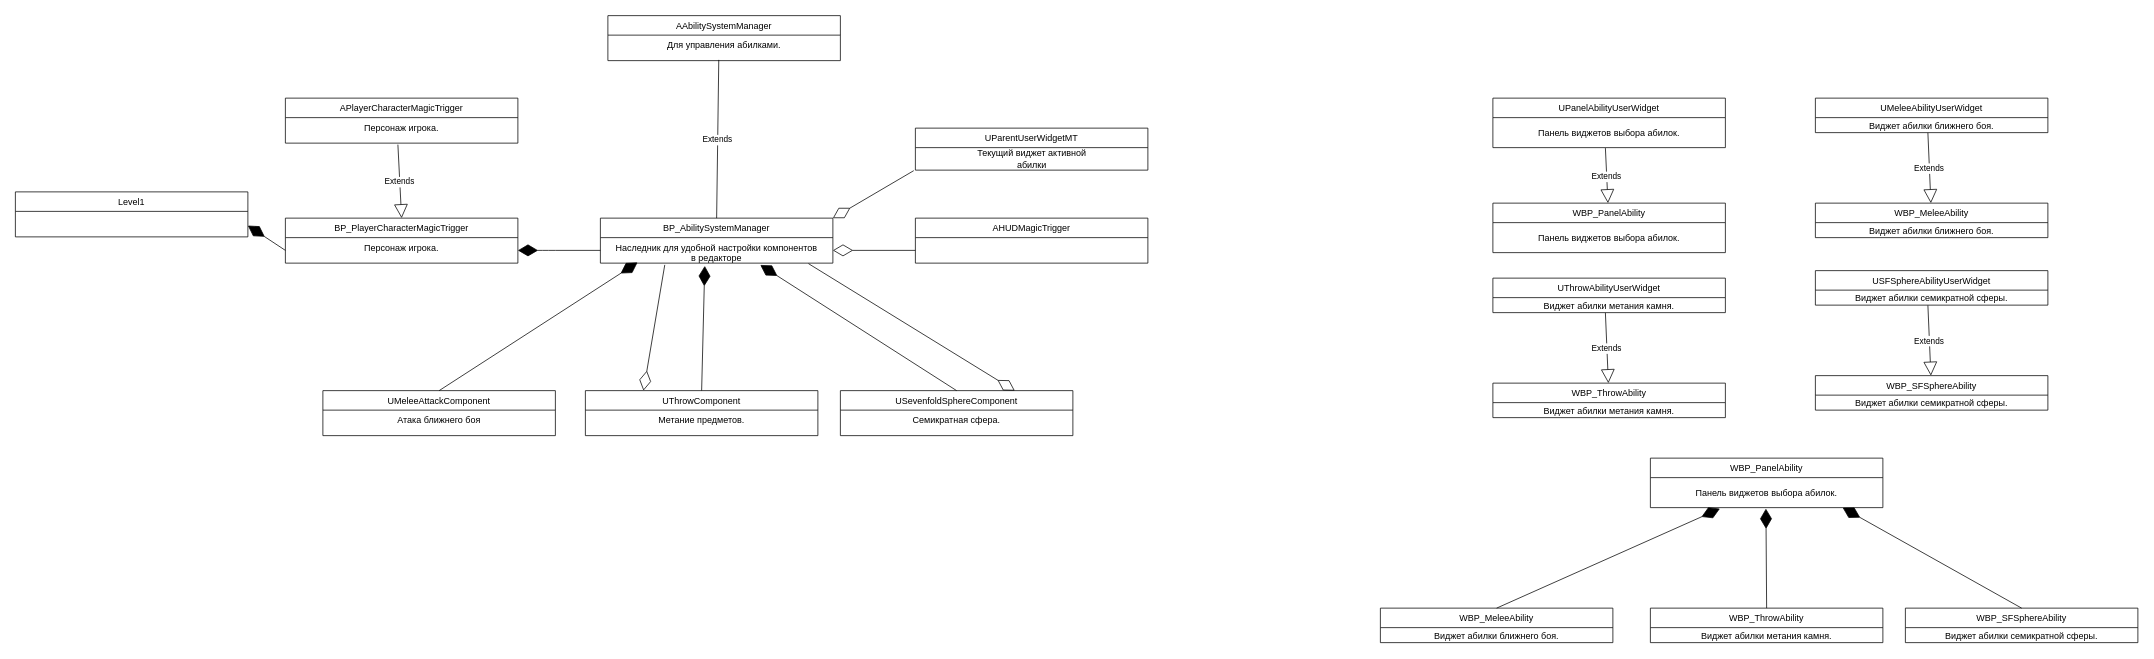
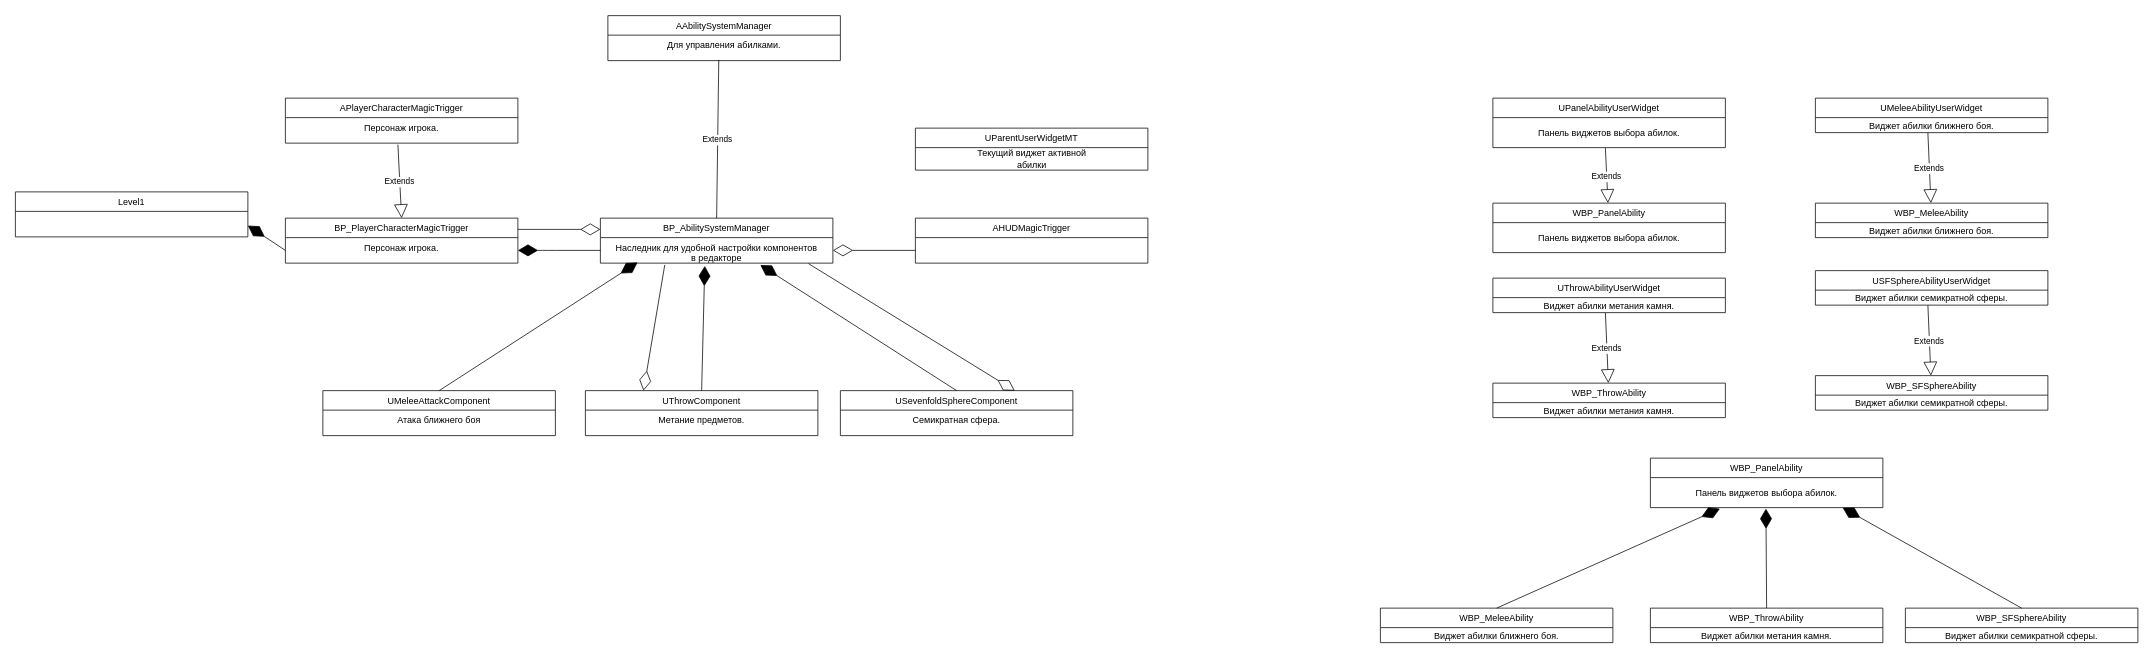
edge "Текущий виджет активной абилки" -> "BP_AbilitySystemManager": removed
edge "BP_PlayerCharacterMagicTrigger" -> "BP_AbilitySystemManager": added
